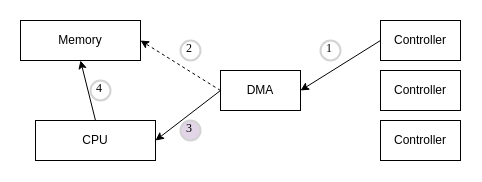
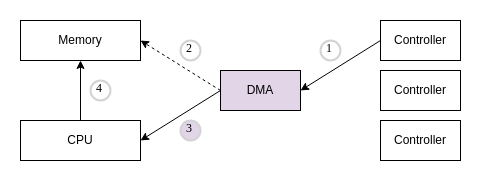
node "DMA": fillcolor #ffffff -> #e1d5e7
node "CPU": moved (96, 141) -> (81, 141)
